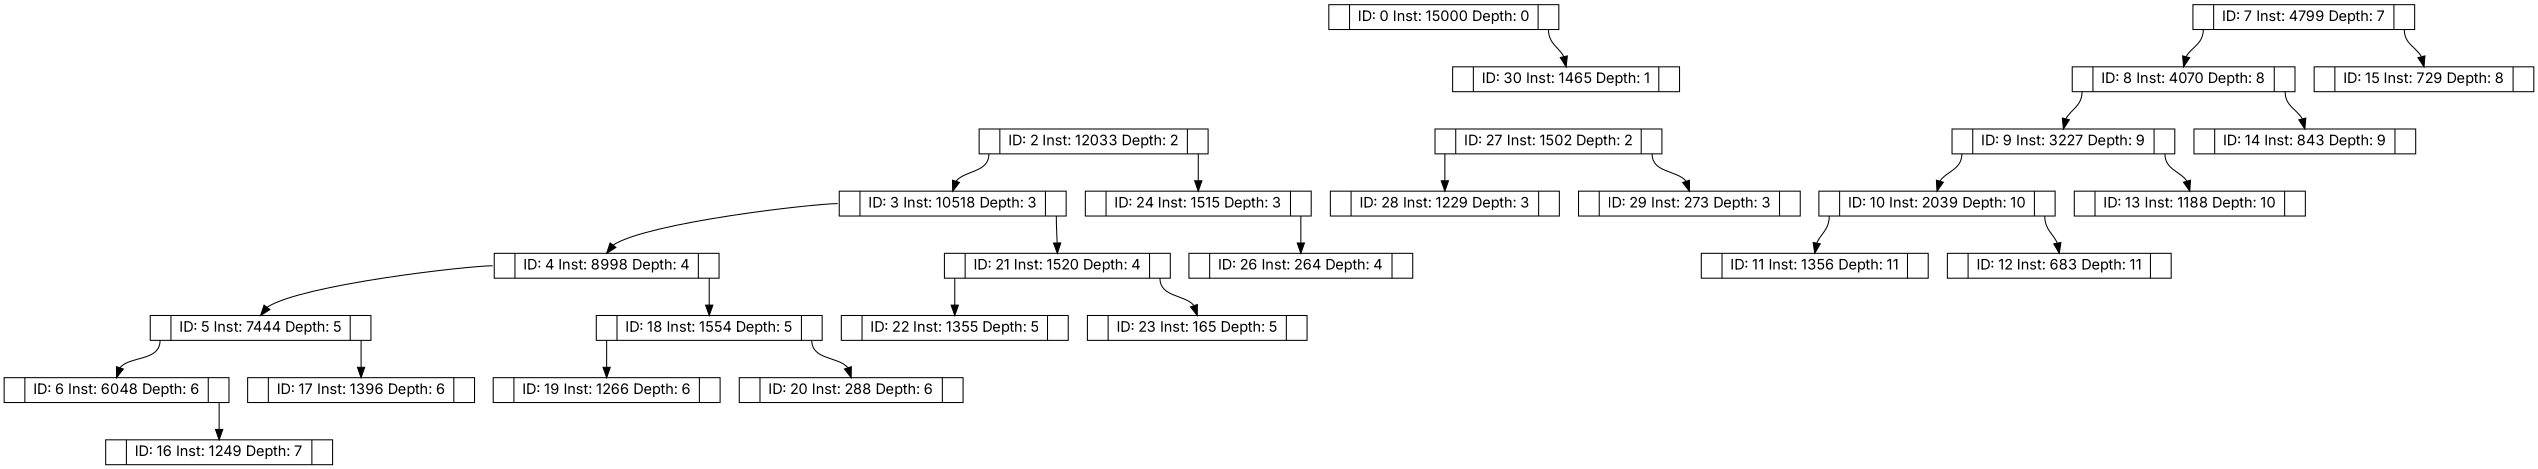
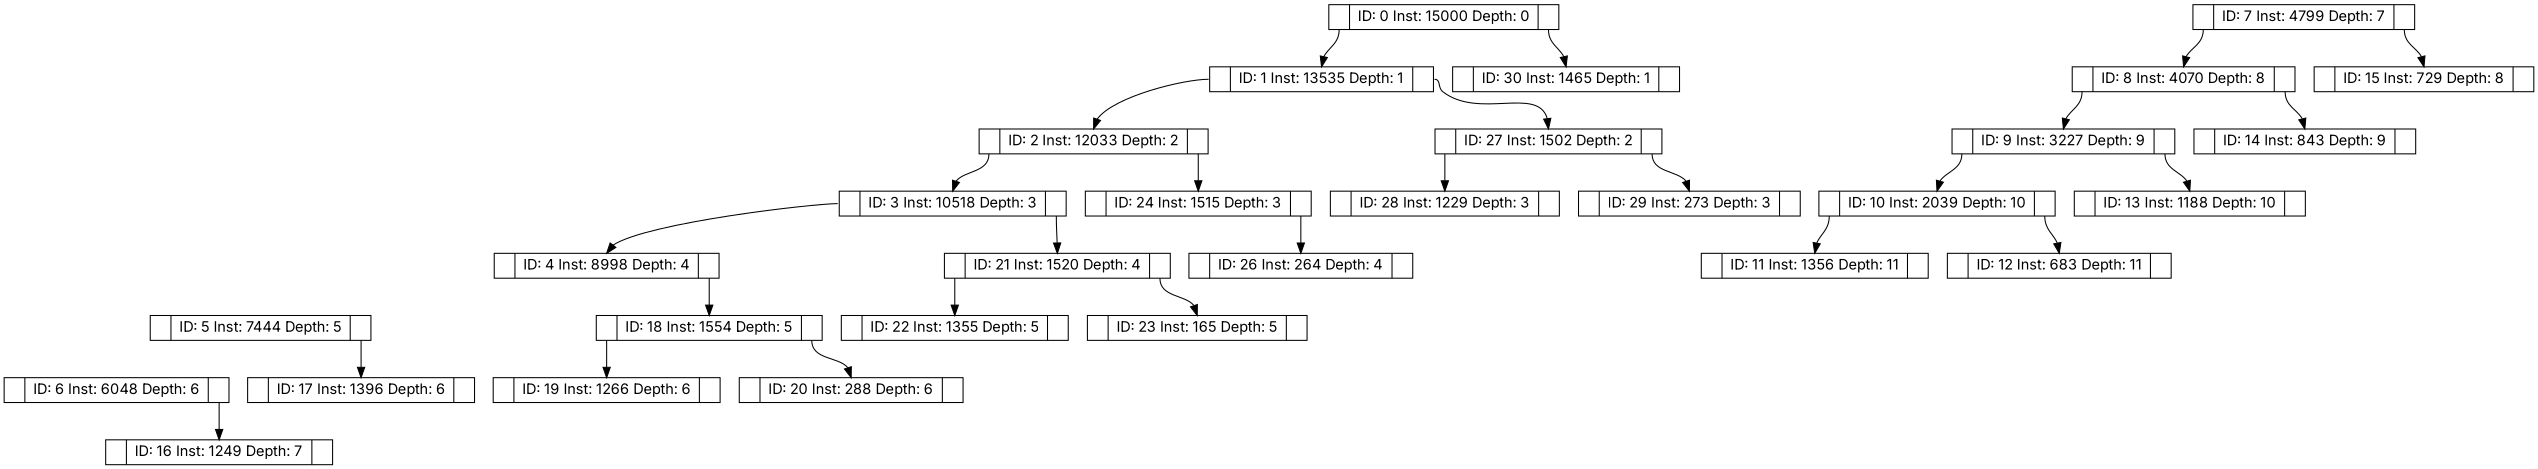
node "ID: 1 Inst: 13535 Depth: 1": added
edge "ID: 4 Inst: 8998 Depth: 4" -> "ID: 5 Inst: 7444 Depth: 5": removed
edge "ID: 5 Inst: 7444 Depth: 5" -> "ID: 6 Inst: 6048 Depth: 6": removed
